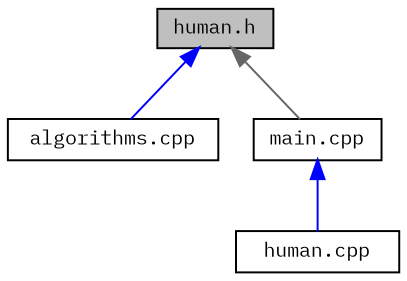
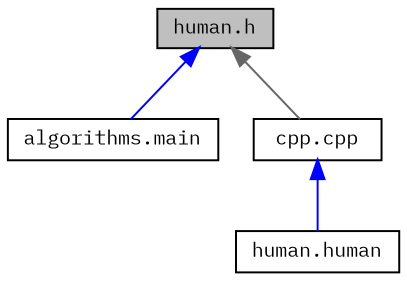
node "algorithms.cpp": label "algorithms.cpp" -> "algorithms.main"
node "main.cpp": label "main.cpp" -> "cpp.cpp"
node "human.cpp": label "human.cpp" -> "human.human"
